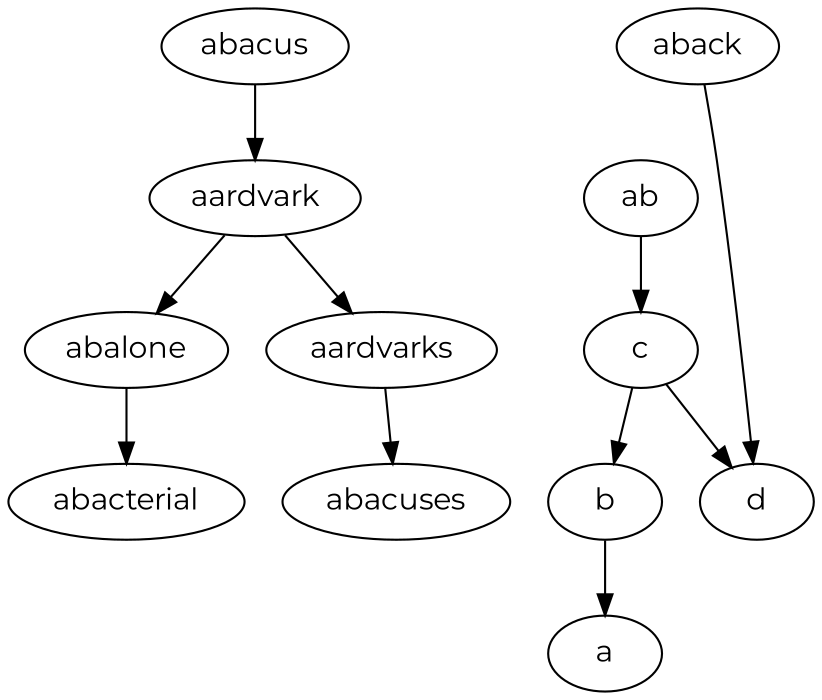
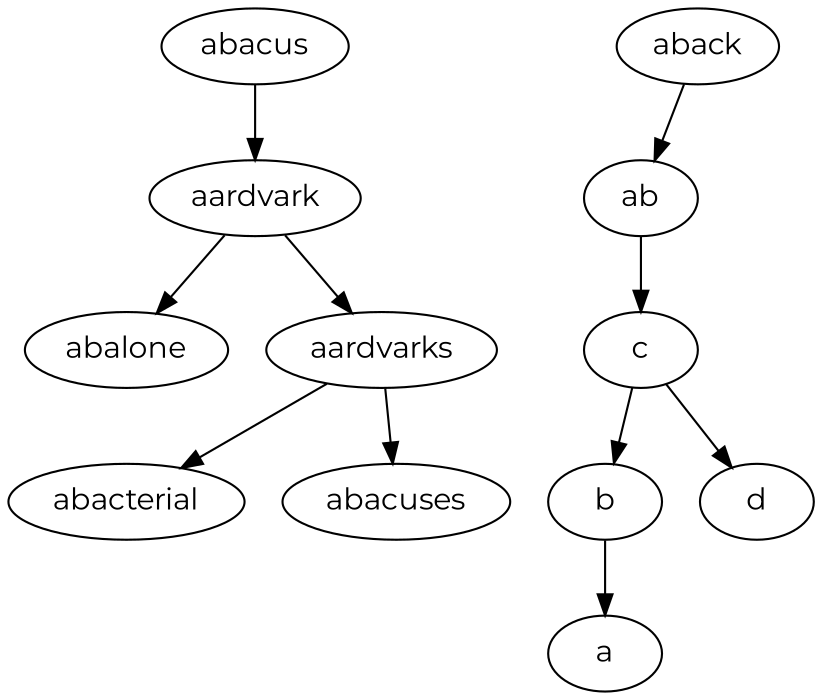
edge "aback" -> "d": now "aback" -> "ab"
edge "abalone" -> "abacterial": now "aardvarks" -> "abacterial"
